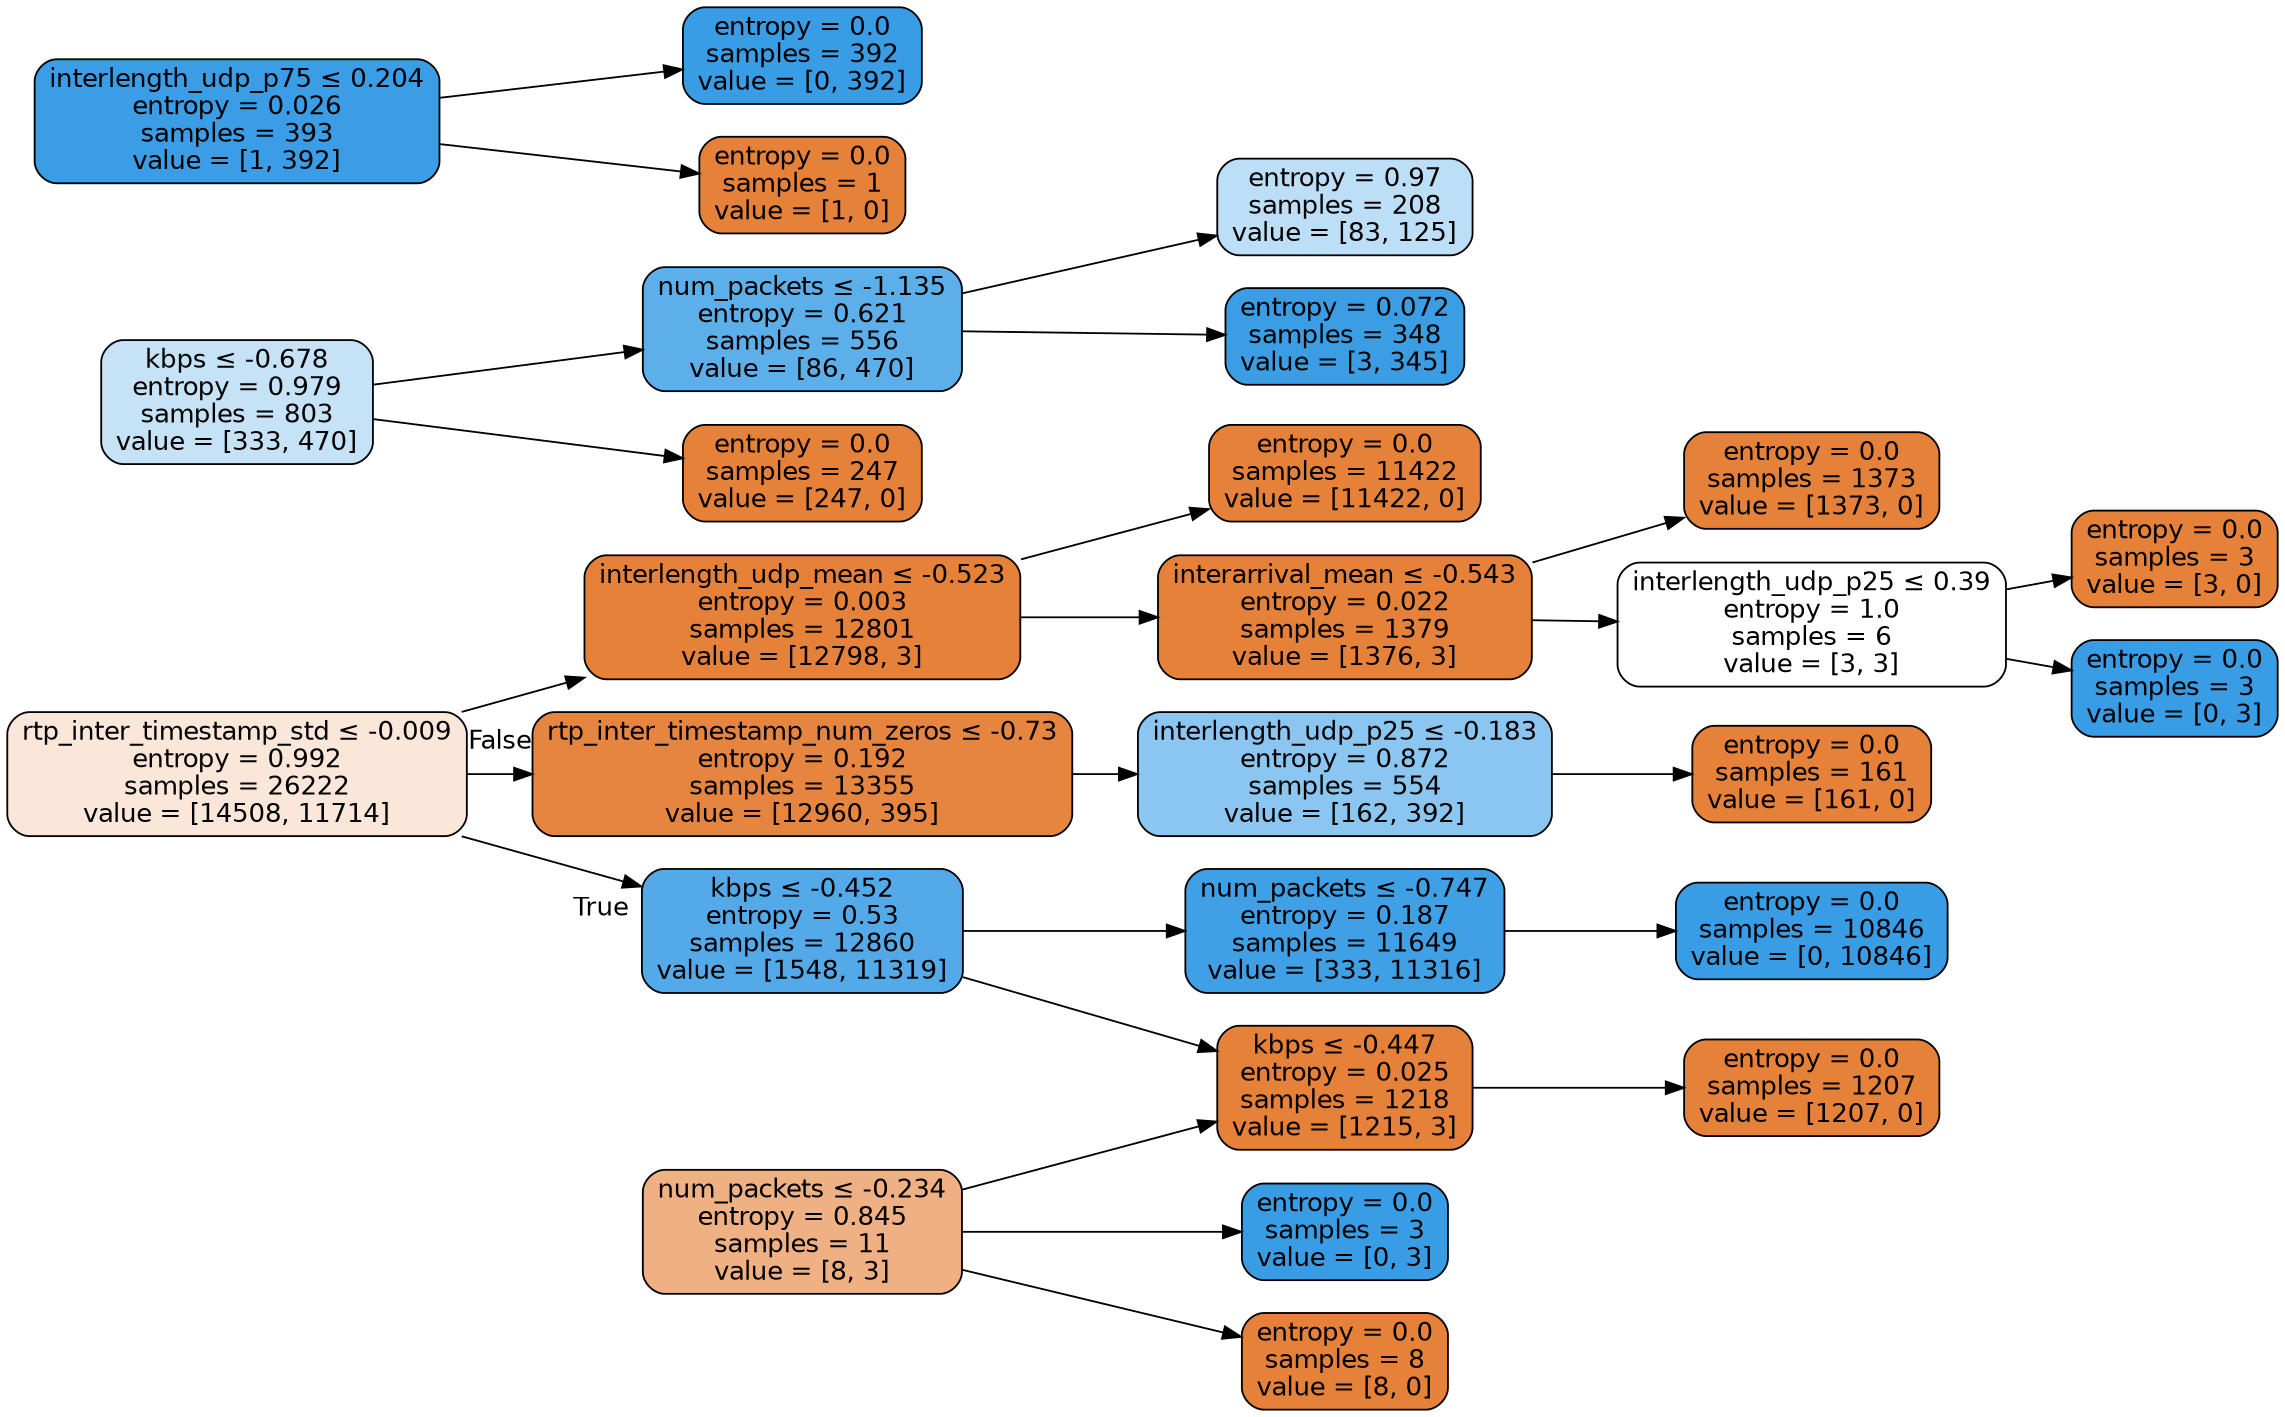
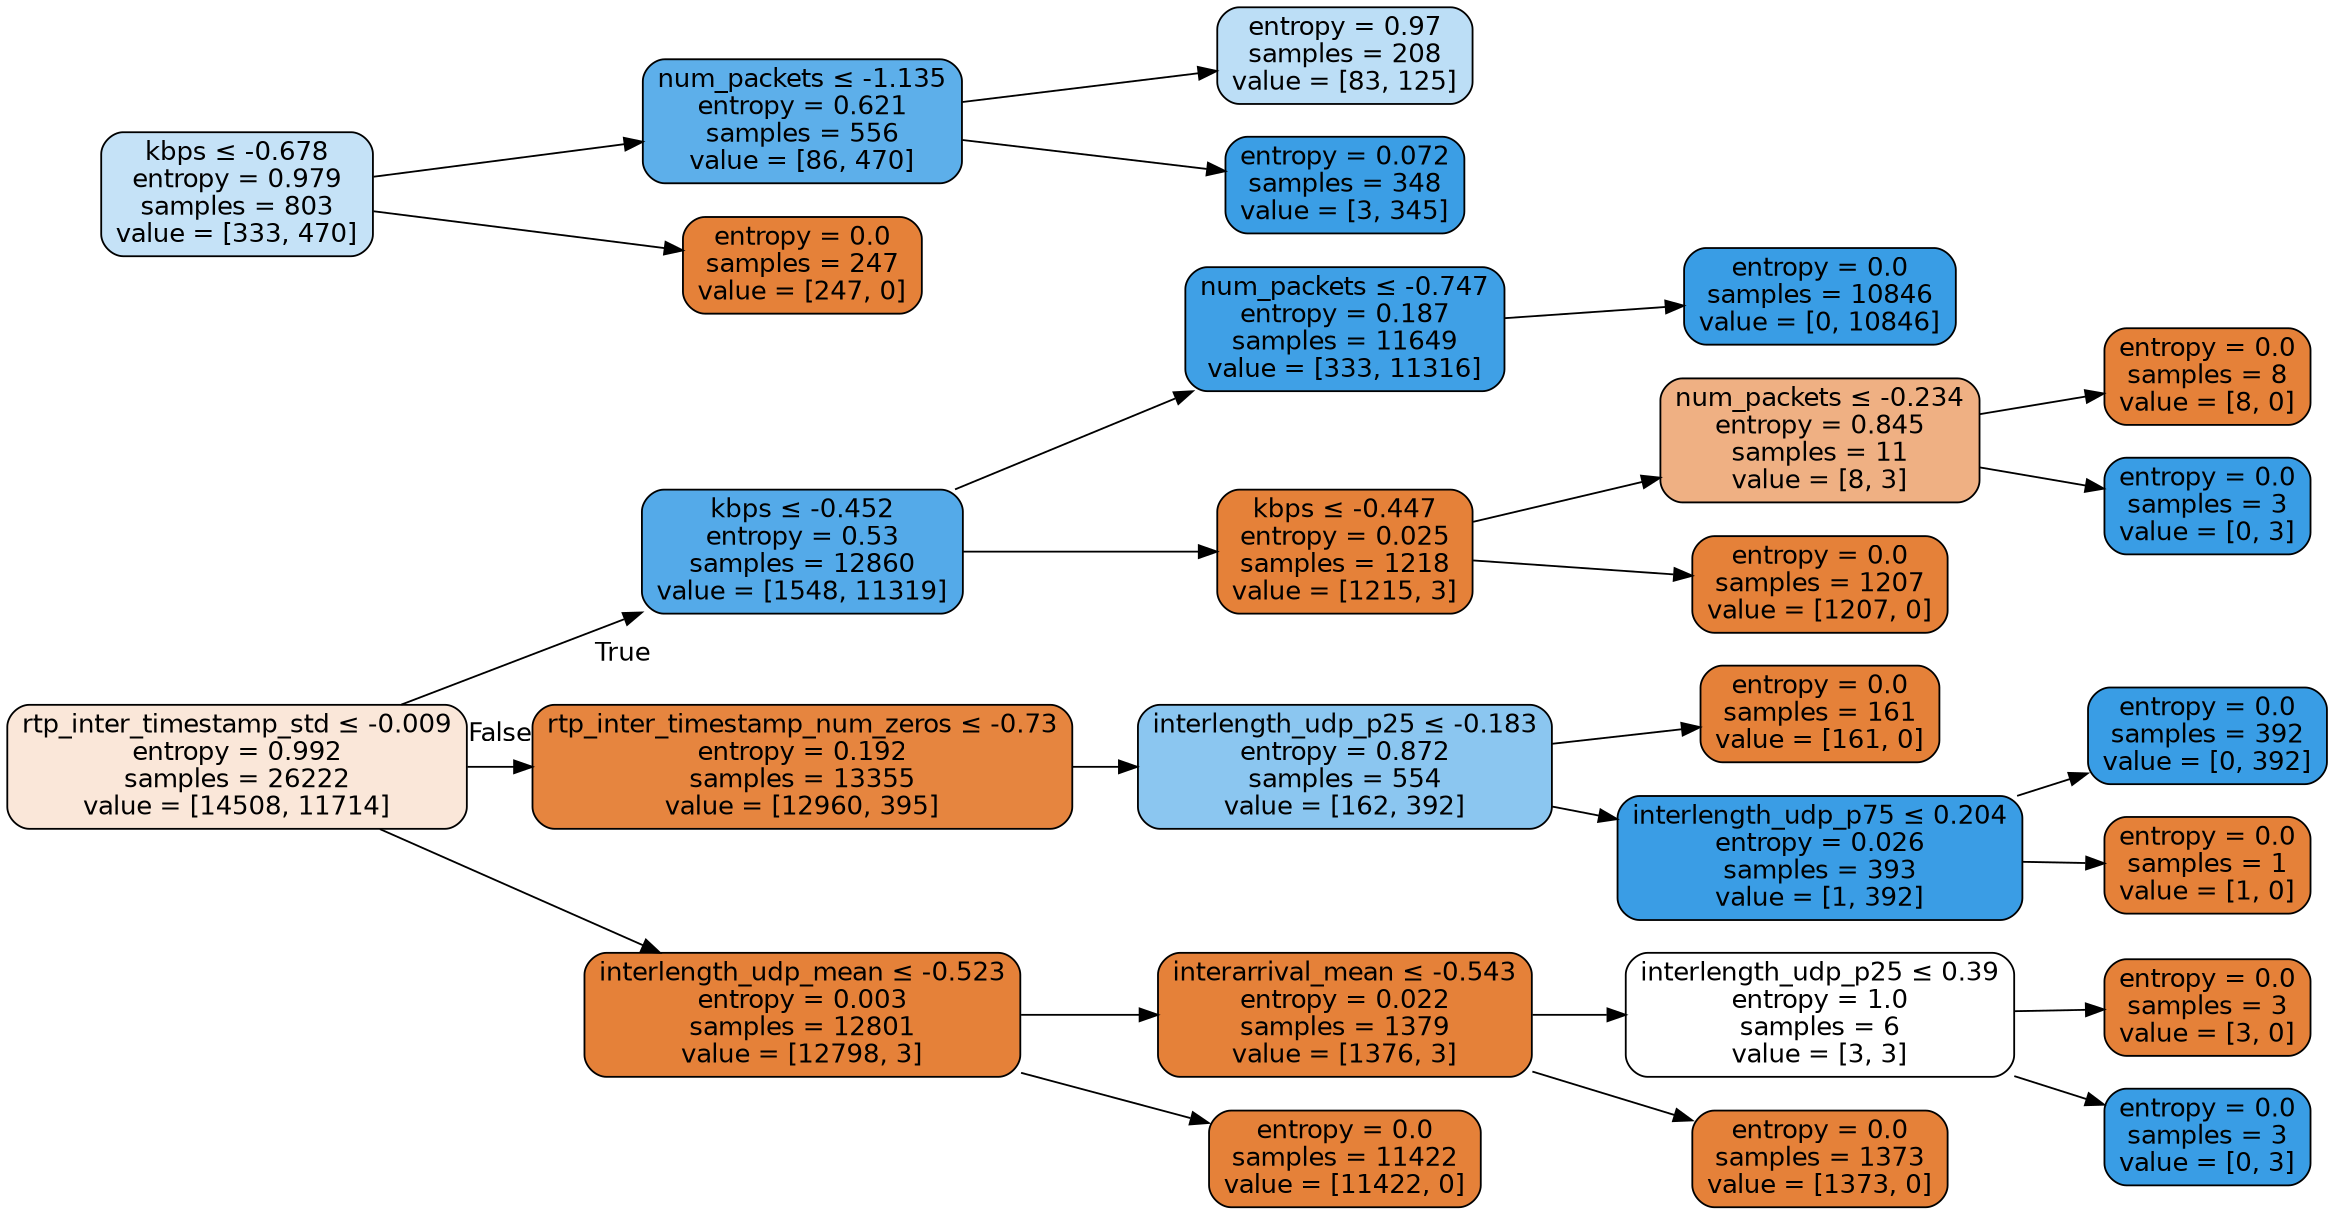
edge "interlength_udp_p25 ≤ -0.183" -> "interlength_udp_p75 ≤ 0.204": added
edge "num_packets ≤ -0.234" -> "kbps ≤ -0.447": reversed
